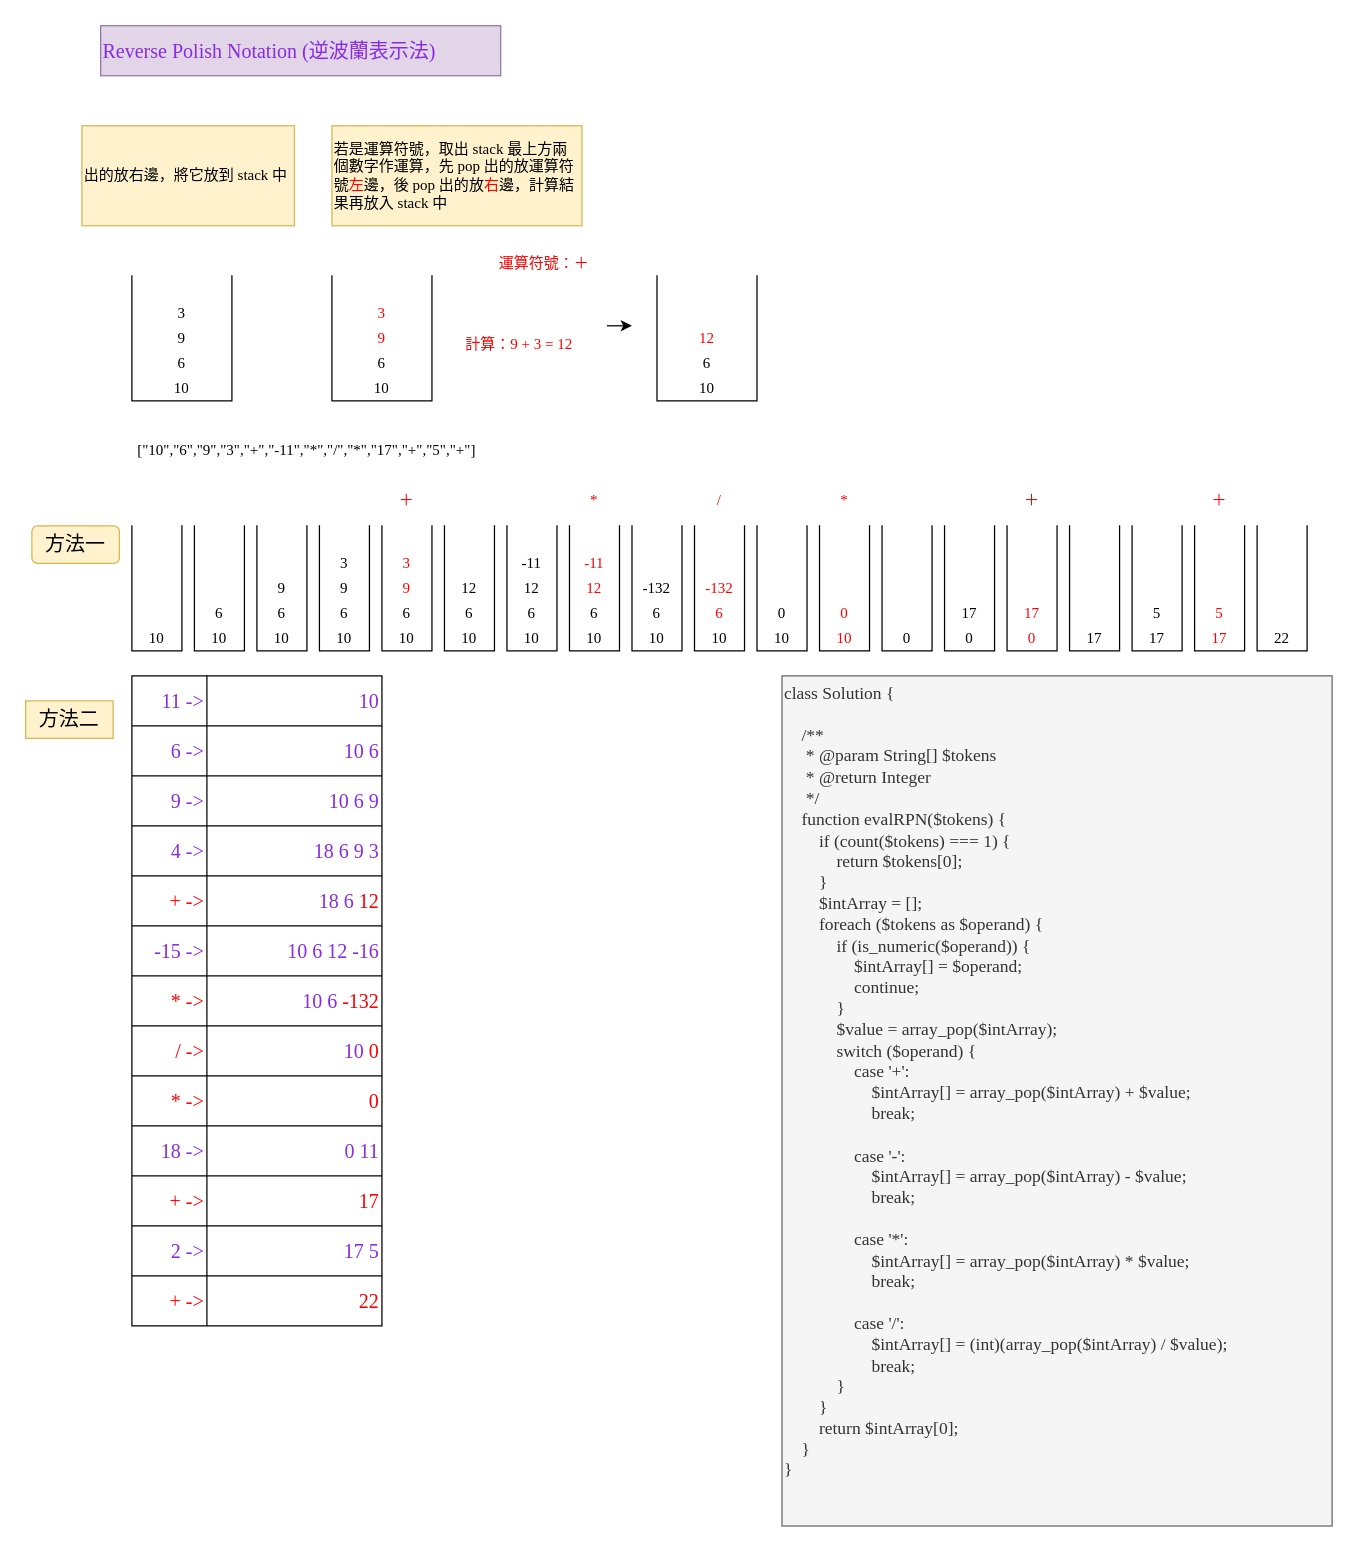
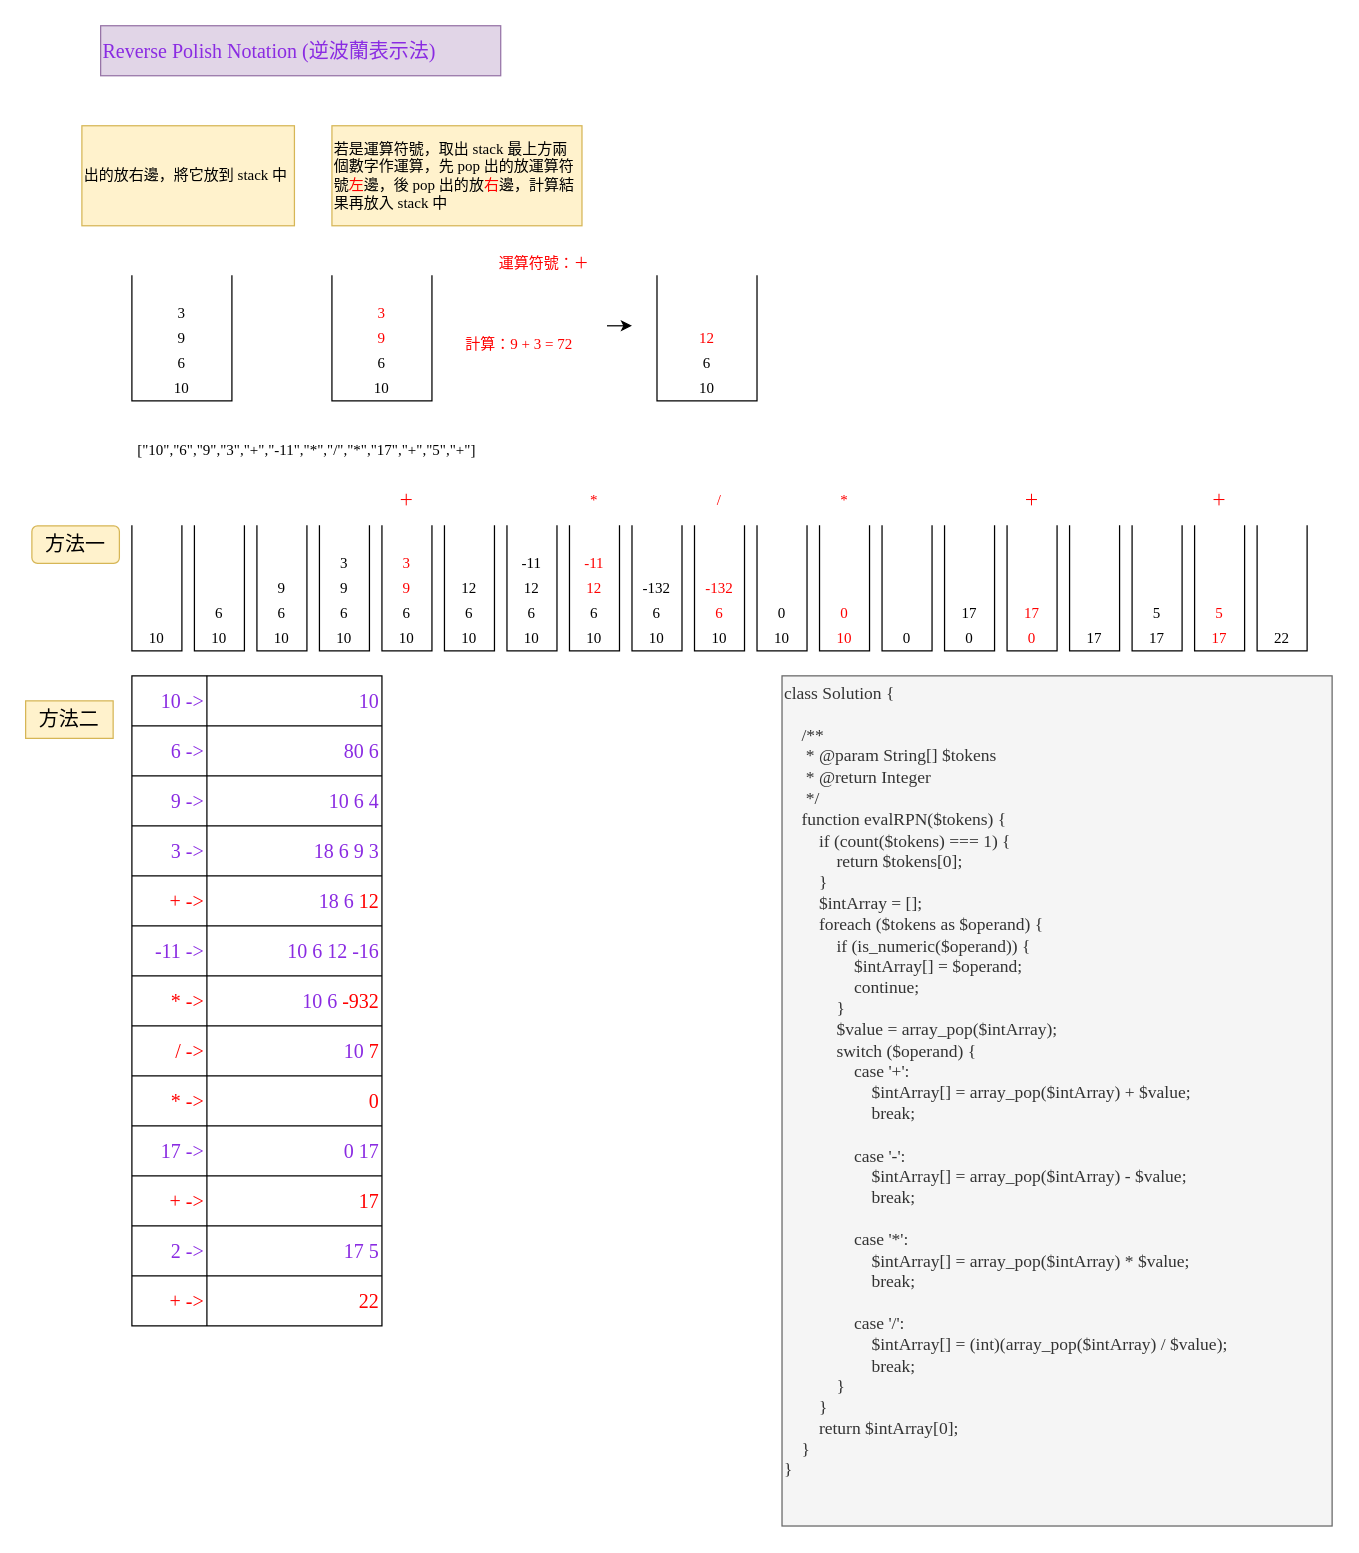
node "計算：9 + 3 = 12": label "計算：9 + 3 = 12" -> "計算：9 + 3 = 72"
node "11 ->": label "11 ->" -> "10 ->"
node "10 6": label "10 6" -> "80 6"
node "10 6 9": label "10 6 9" -> "10 6 4"
node "4 ->": label "4 ->" -> "3 ->"
node "-15 ->": label "-15 ->" -> "-11 ->"
node "10 6 -132": label "10 6 -132" -> "10 6 -932"
node "10 0": label "10 0" -> "10 7"
node "18 ->": label "18 ->" -> "17 ->"
node "0 11": label "0 11" -> "0 17"
